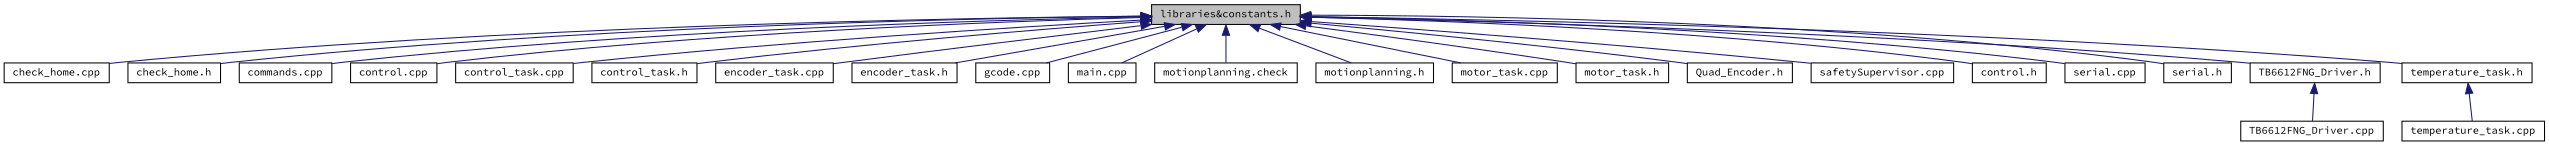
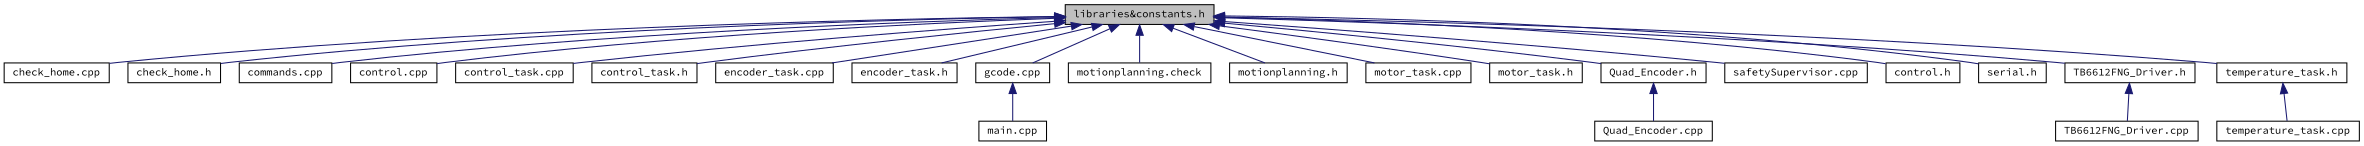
edge "main.cpp" -> "libraries&constants.h": now "main.cpp" -> "gcode.cpp"
node "serial.cpp": removed
node "Quad_Encoder.cpp": added
